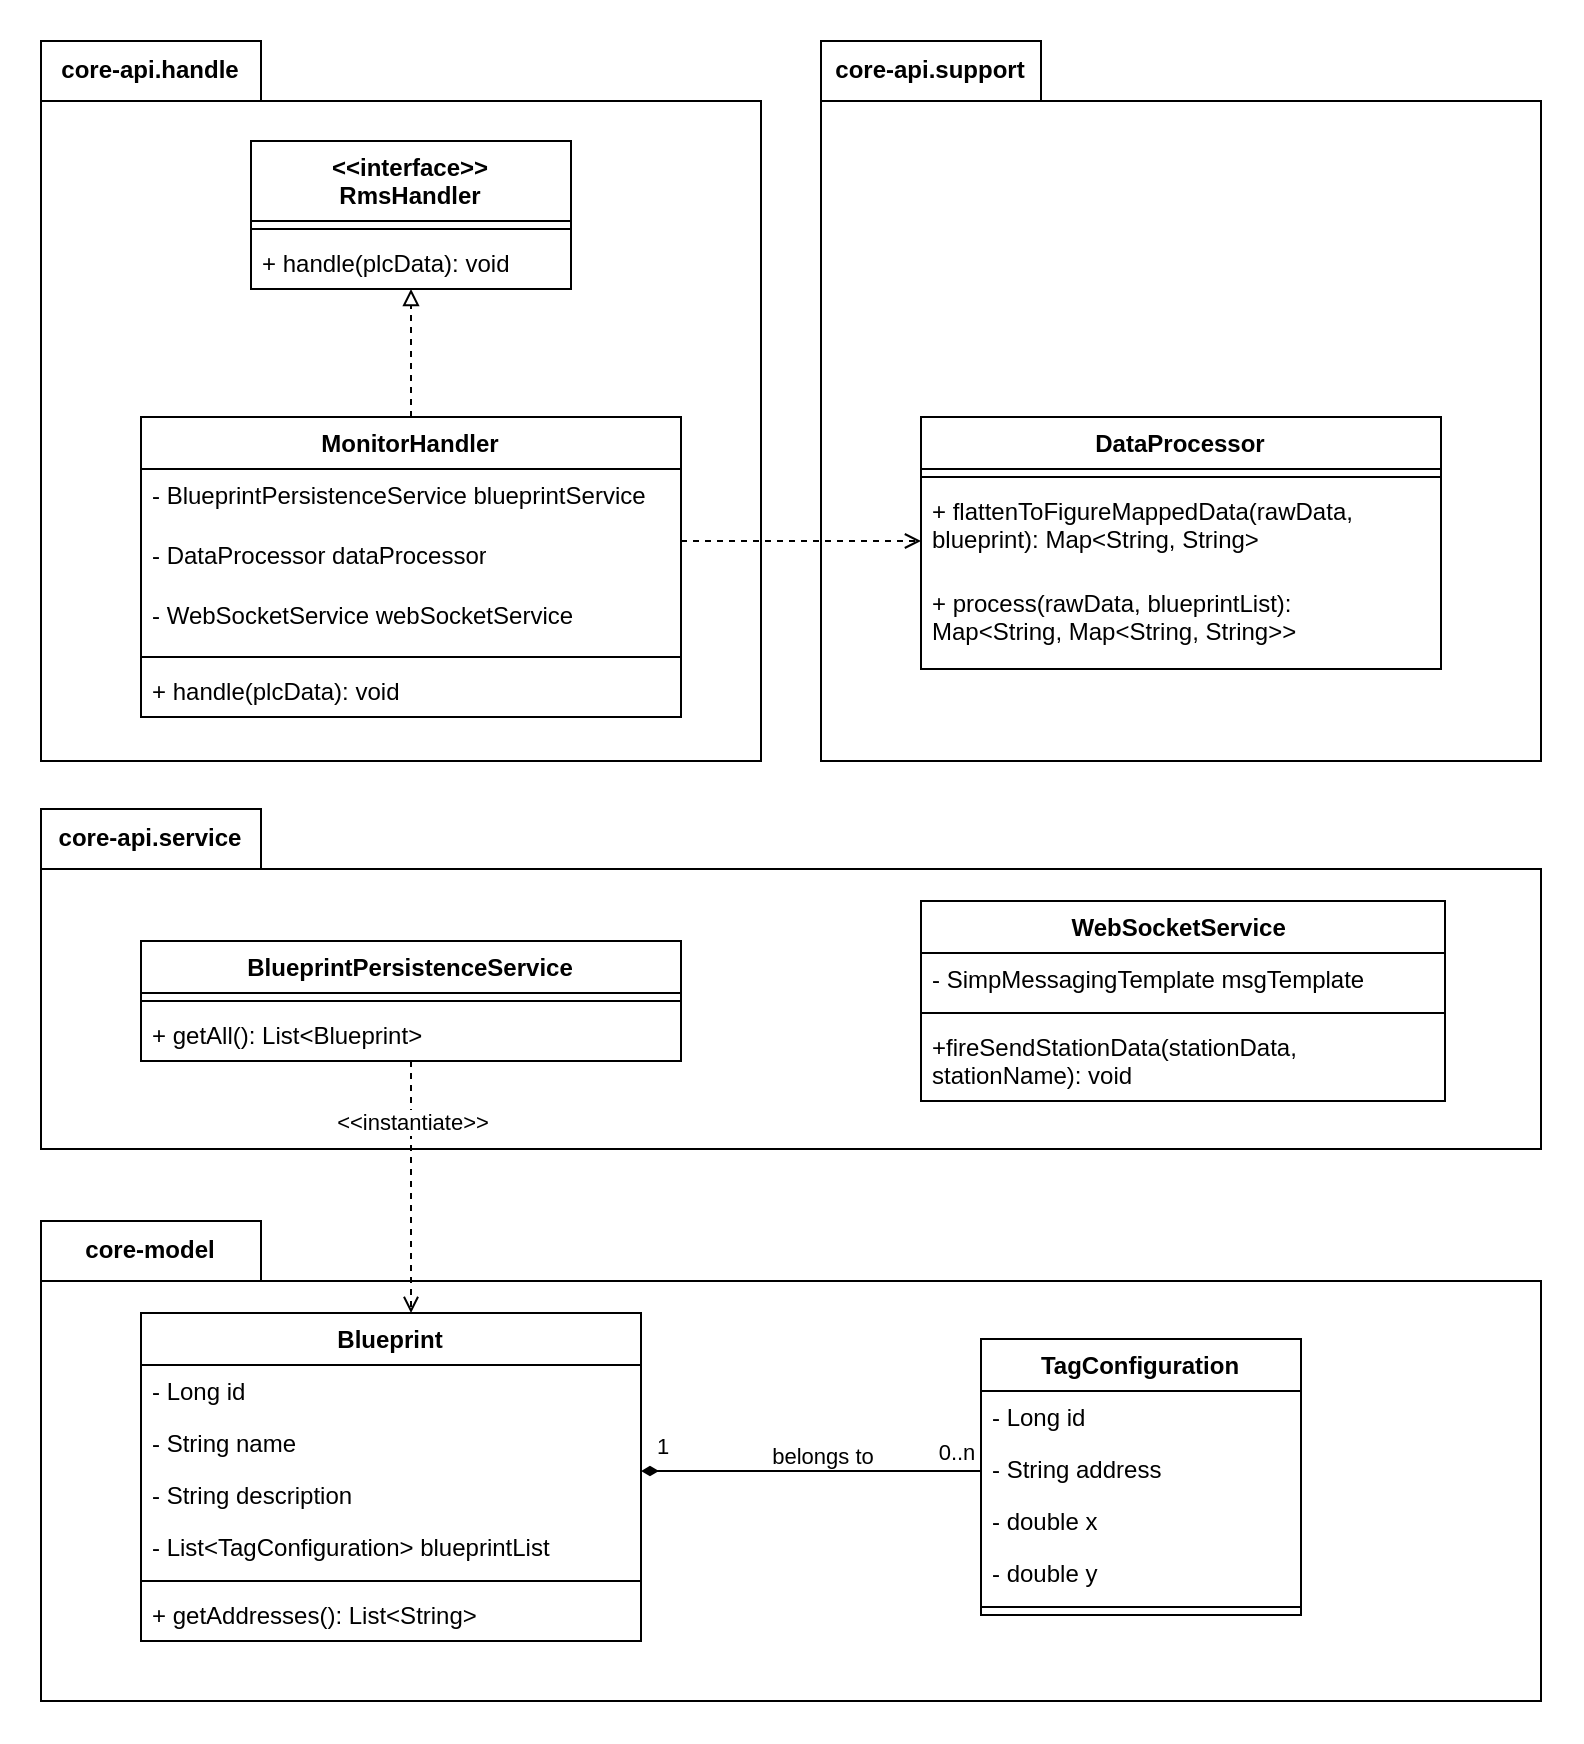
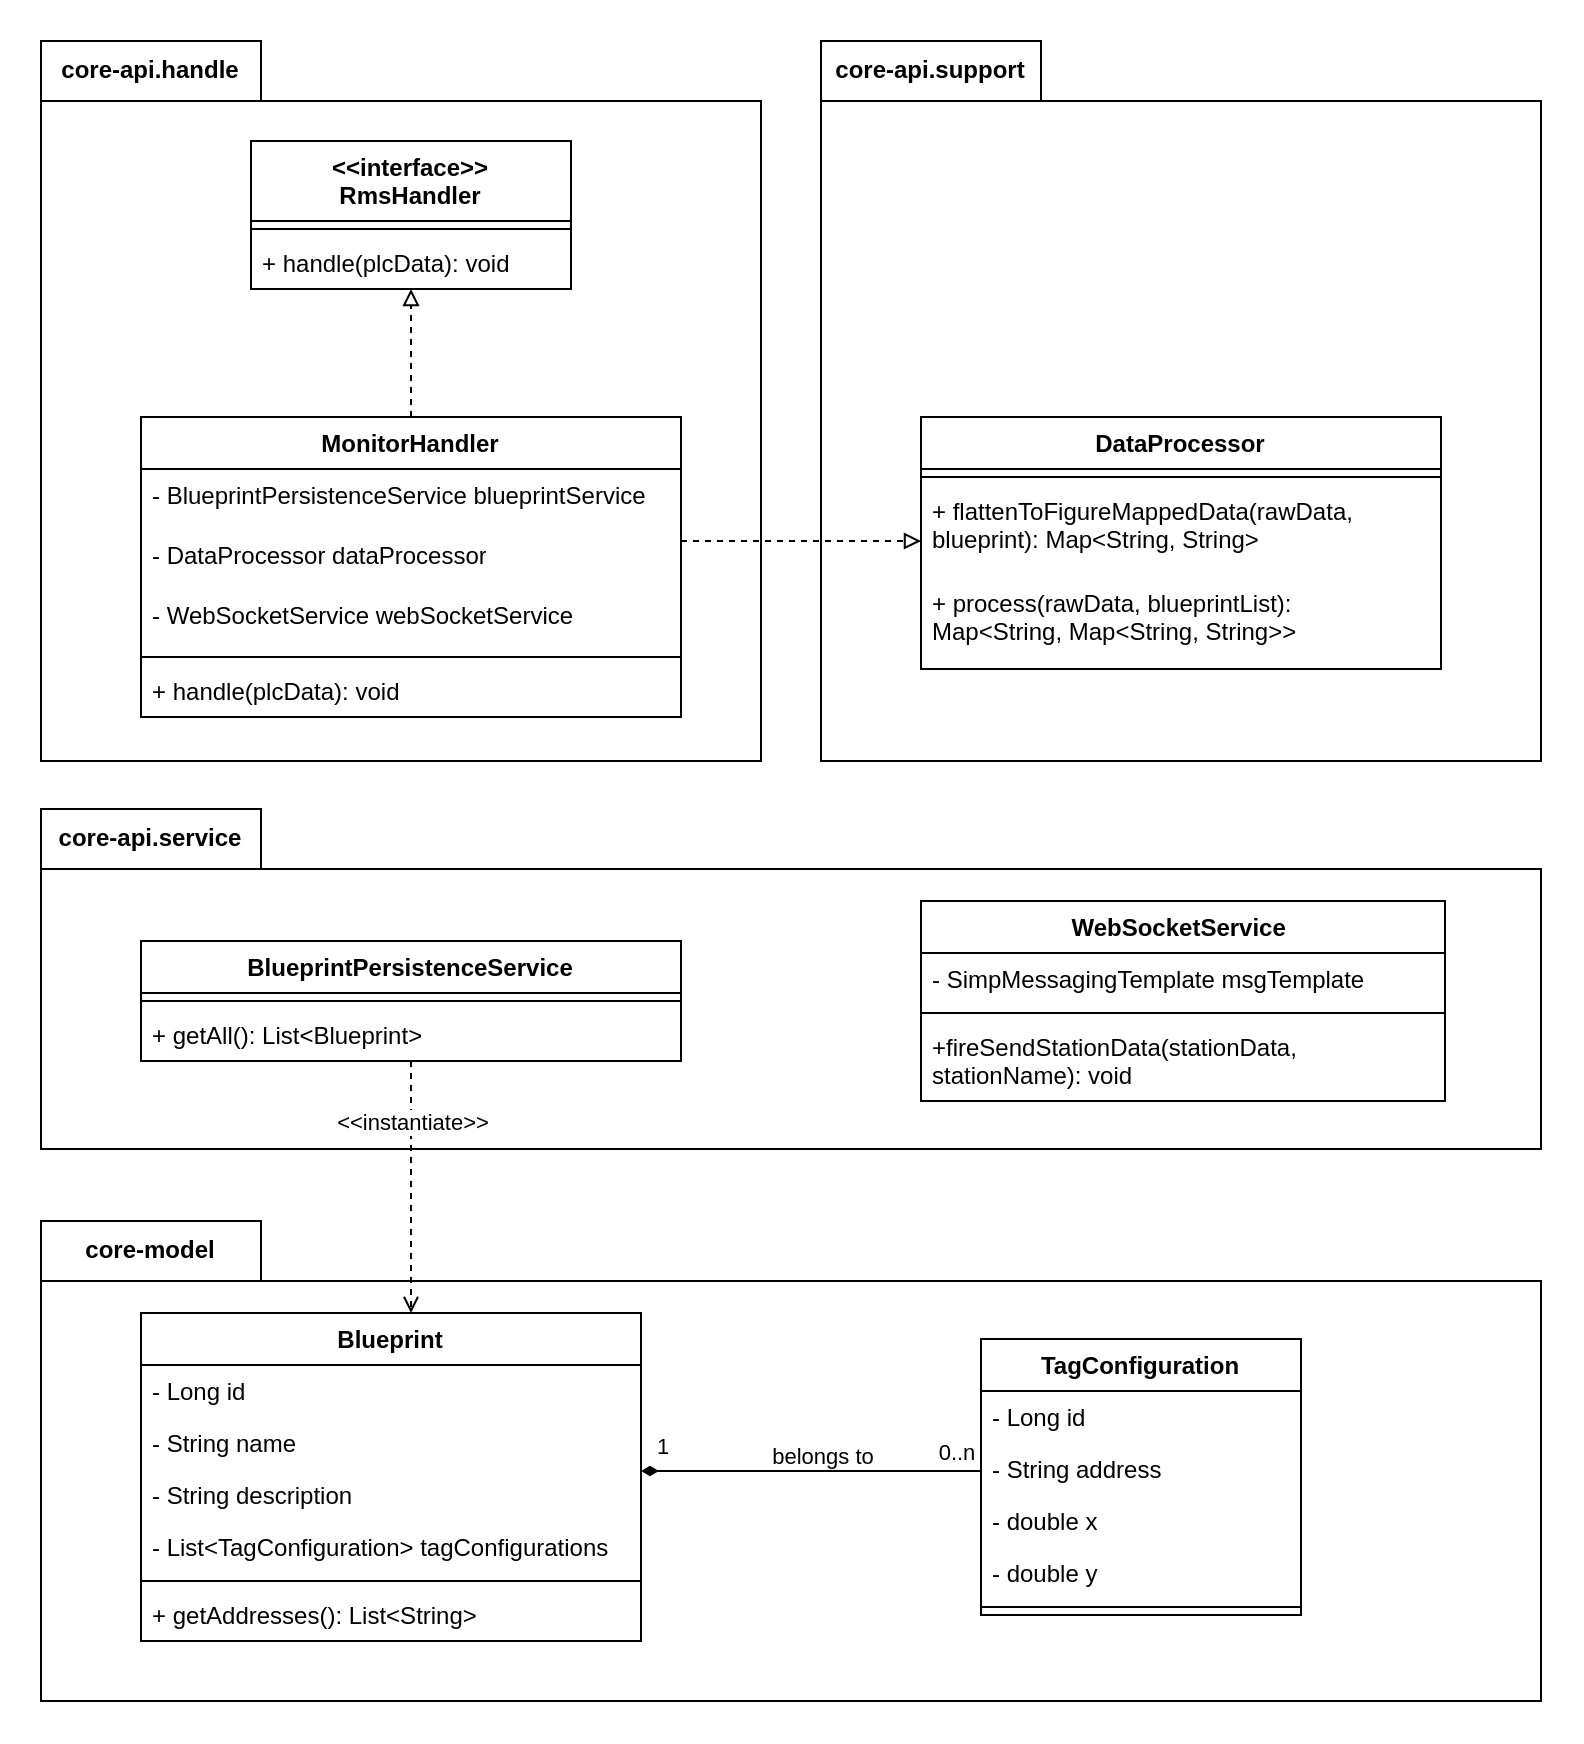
edge "MonitorHandler" -> "DataProcessor": arrowhead open -> block
node "- List<TagConfiguration> blueprintList": label "- List<TagConfiguration> blueprintList" -> "- List<TagConfiguration> tagConfigurations"
